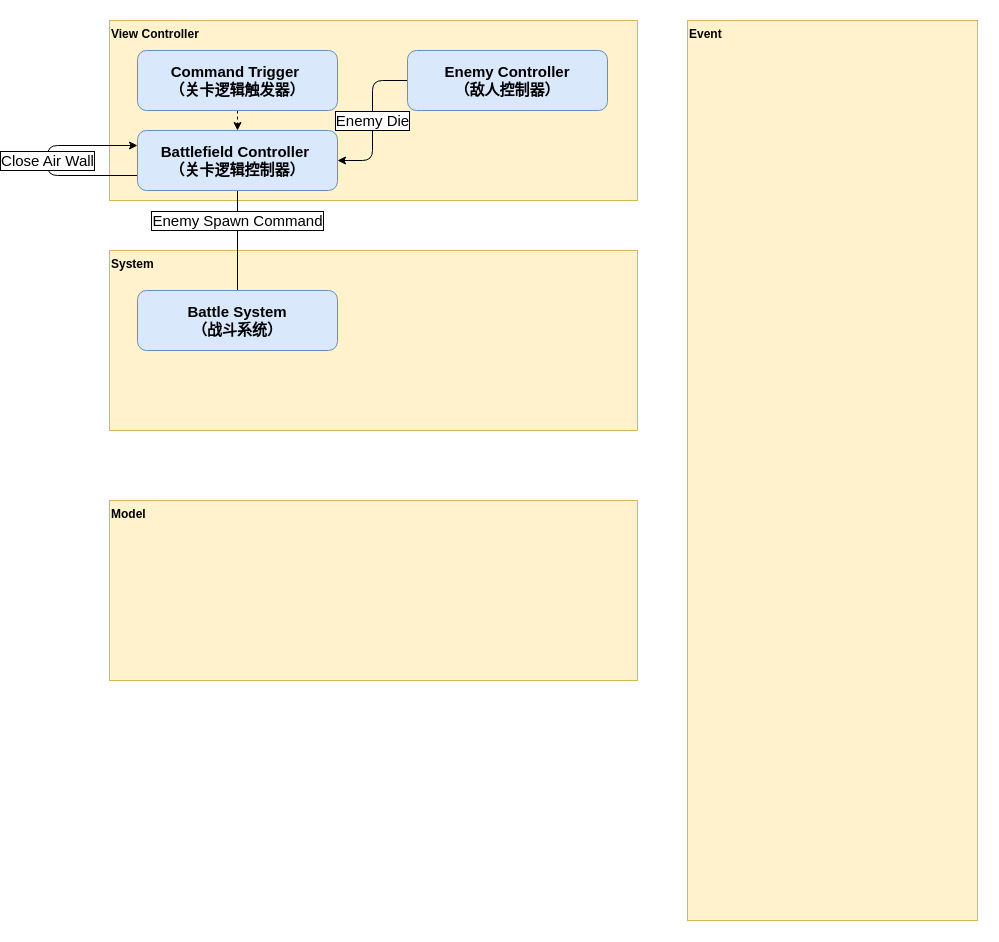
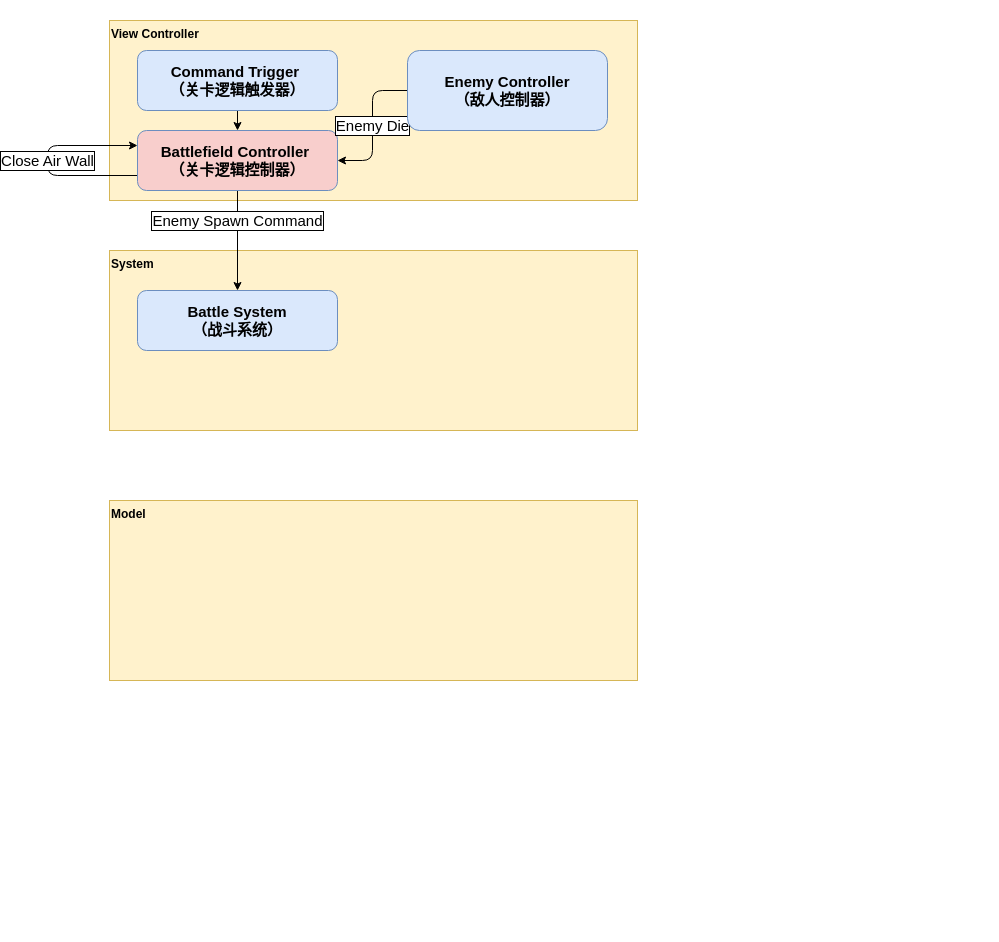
node "Enemy Controller （敌人控制器）": size 200x60 -> 200x80
edge "Command Trigger （关卡逻辑触发器）" -> "Battlefield Controller （关卡逻辑控制器）": style dashed -> solid
node "Battlefield Controller （关卡逻辑控制器）": fillcolor #dae8fc -> #f8cecc
edge "Battlefield Controller （关卡逻辑控制器）" -- "Battle System （战斗系统）": arrowhead none -> classic
node "Event": removed
